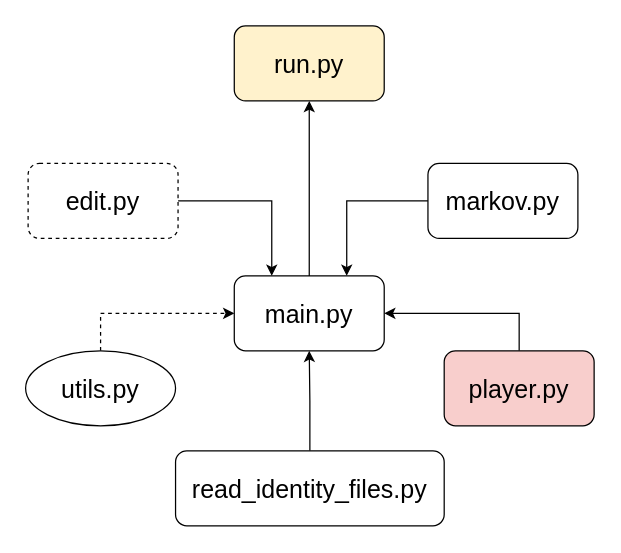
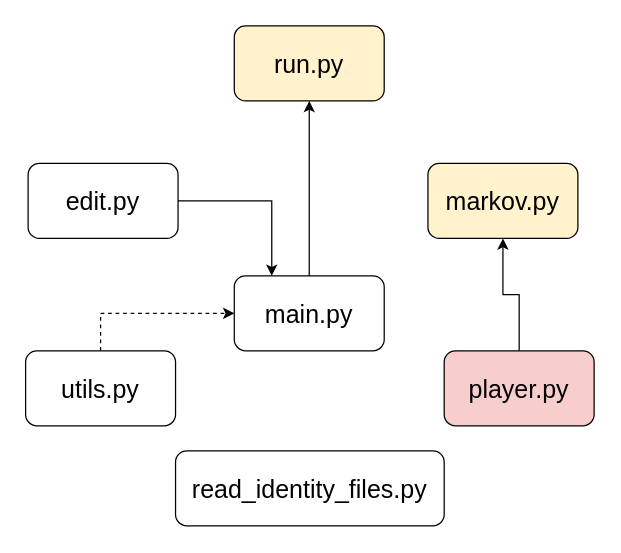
node "edit.py": style dashed -> solid
edge "markov.py" -> "main.py": removed
node "markov.py": fillcolor #ffffff -> #fff2cc
edge "player.py" -> "main.py": now "player.py" -> "markov.py"
node "utils.py": shape ellipse -> rounded rectangle
edge "read_identity_files.py" -> "main.py": removed
